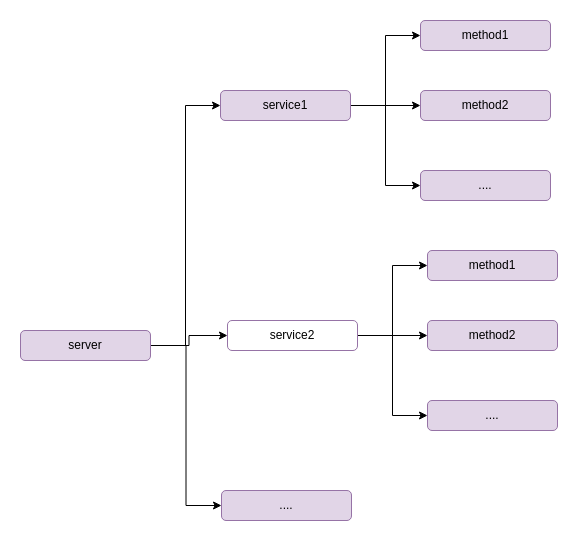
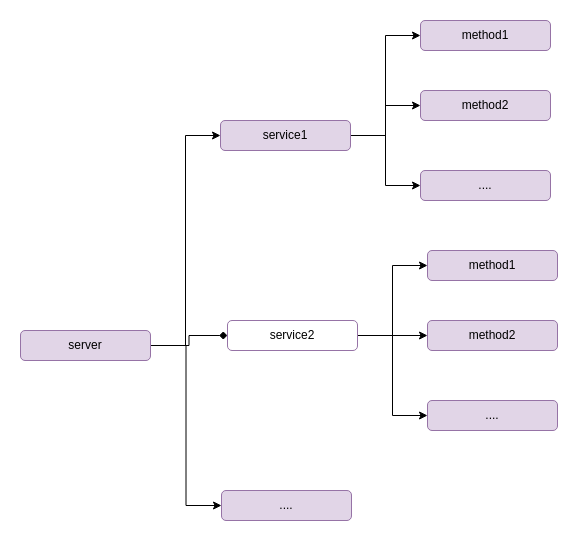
node "service1": moved (286, 106) -> (286, 136)
edge "server" -> "service2": arrowhead classic -> diamond
